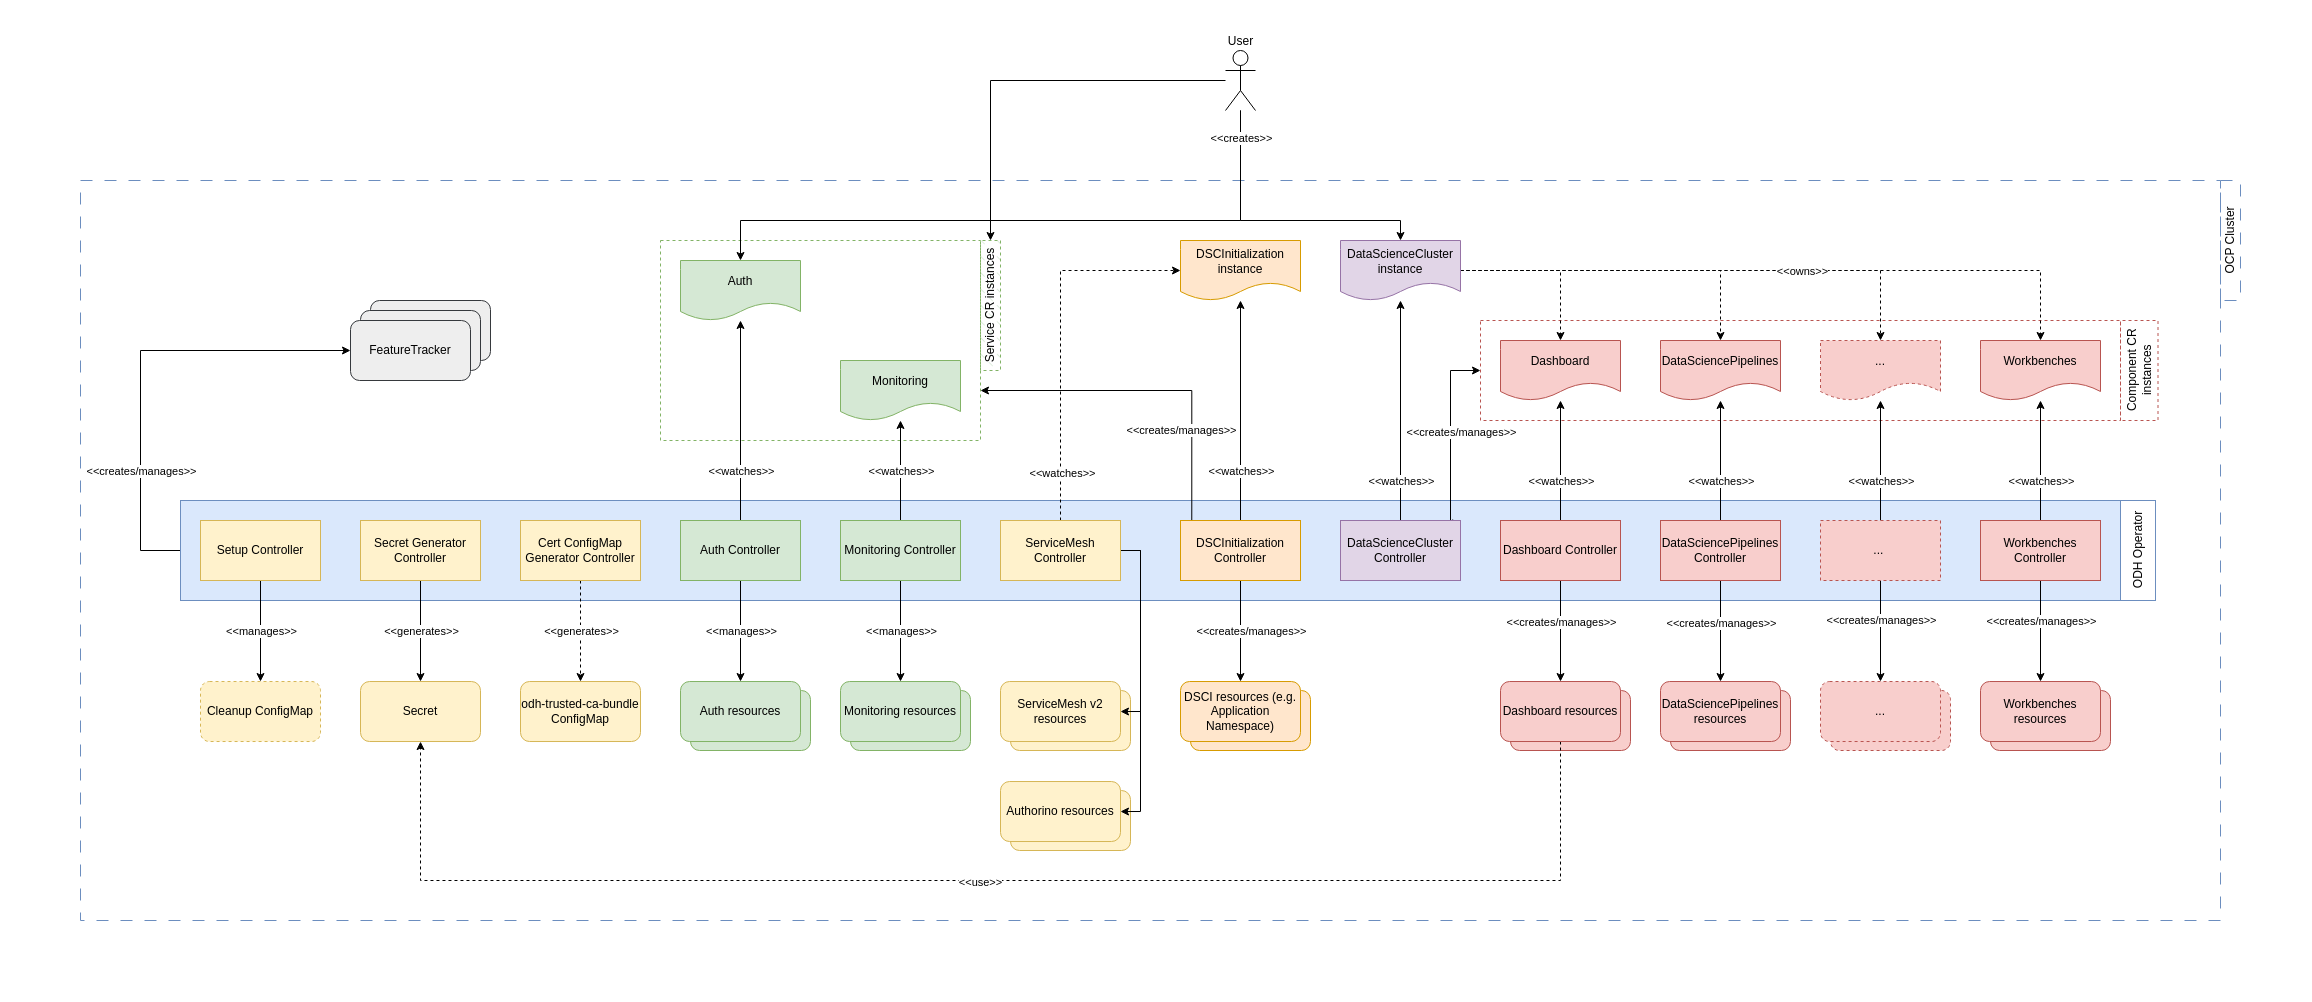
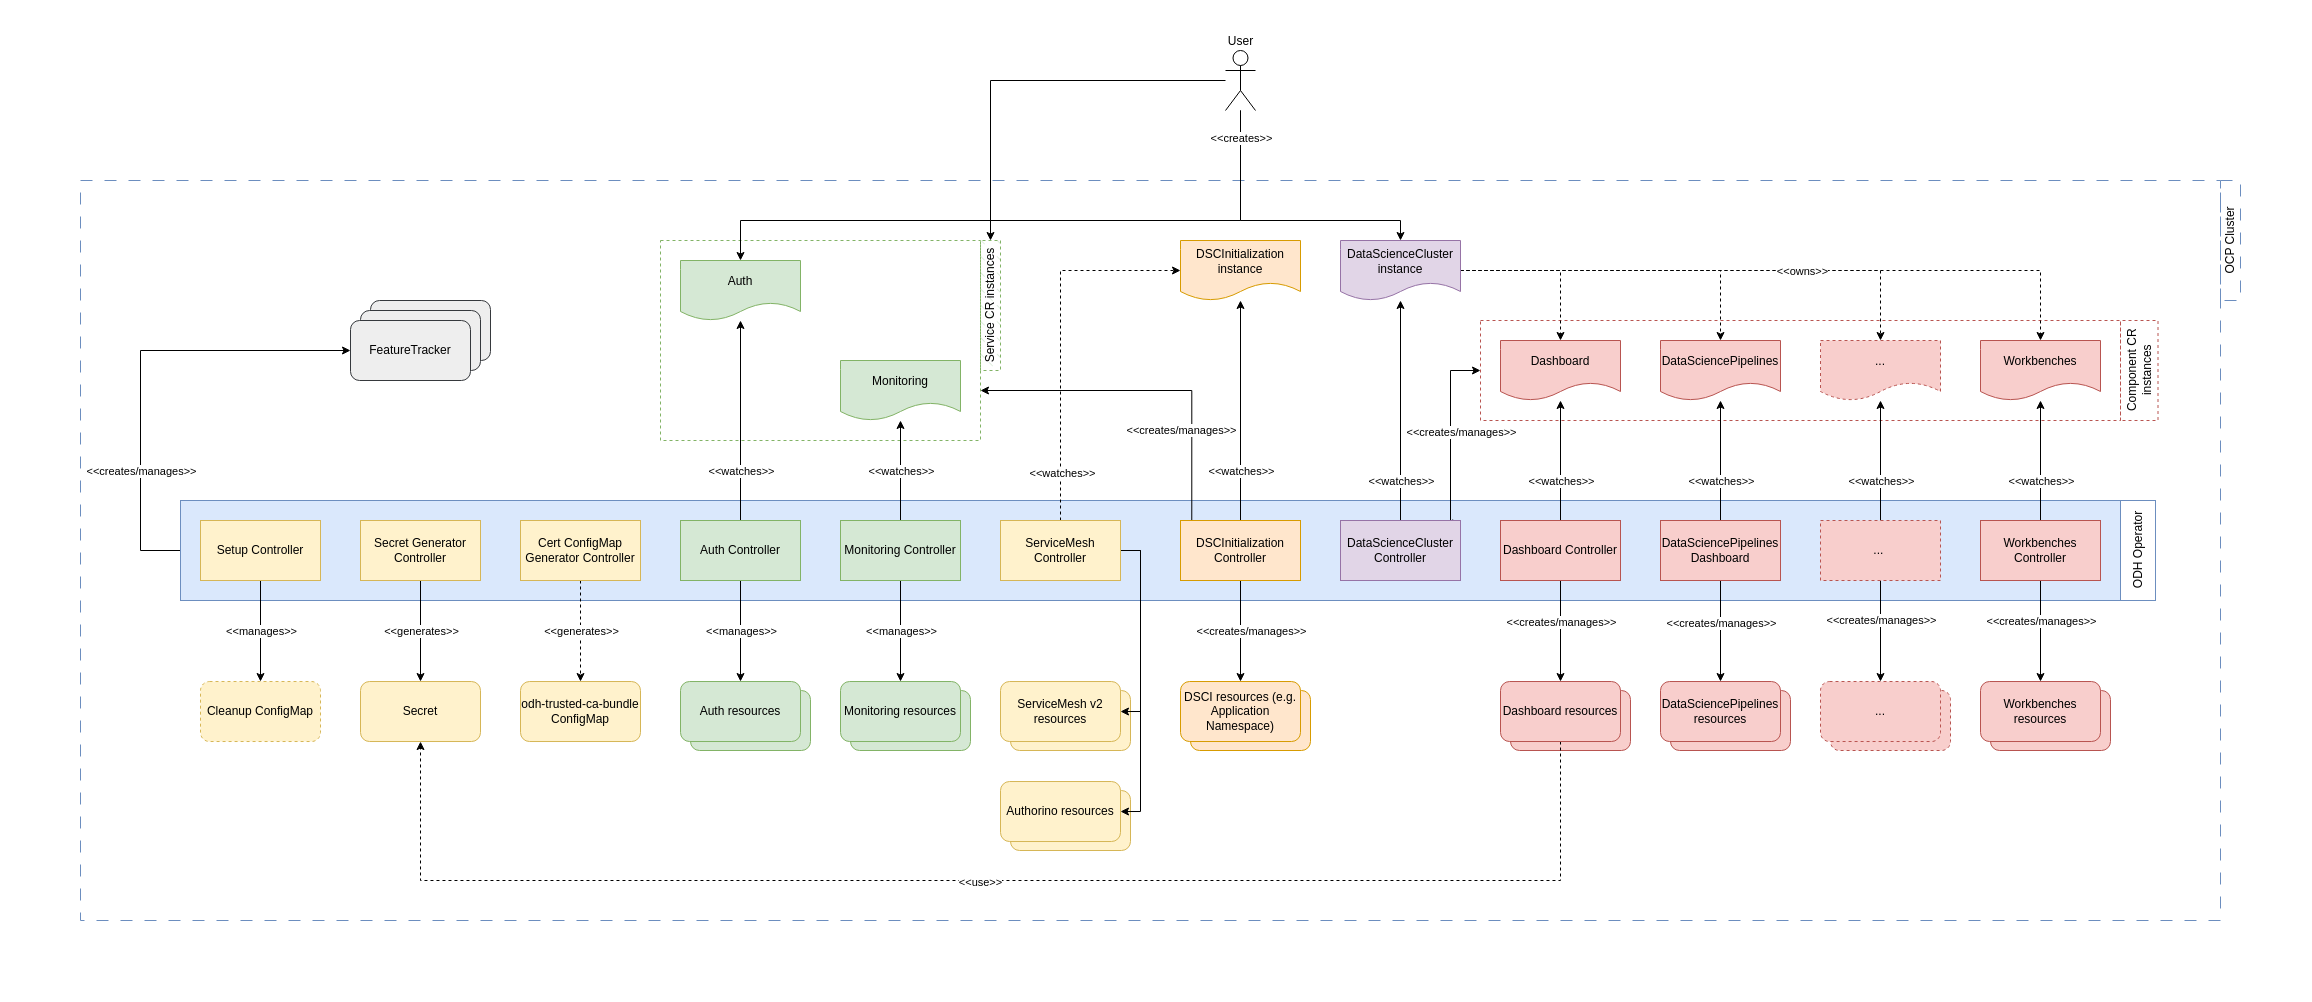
node "DataSciencePipelines Controller": label "DataSciencePipelines Controller" -> "DataSciencePipelines Dashboard"
